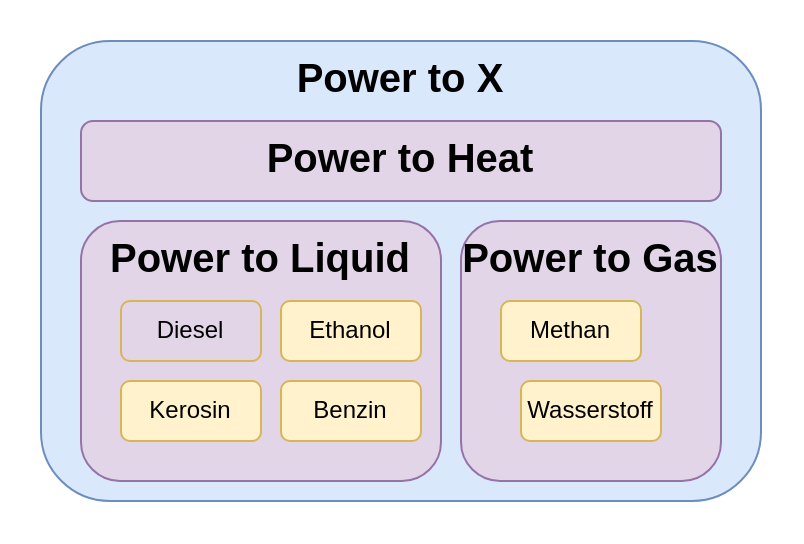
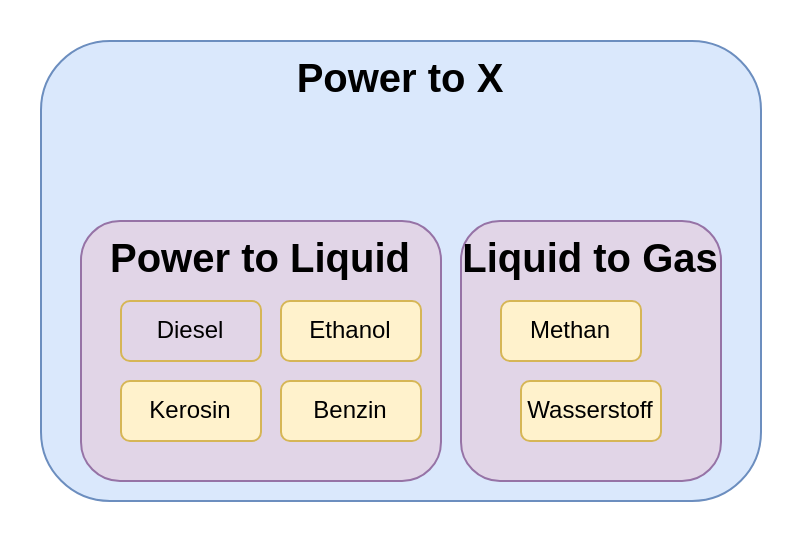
node "Power to Heat": removed
node "Power to Gas": label "Power to Gas" -> "Liquid to Gas"
